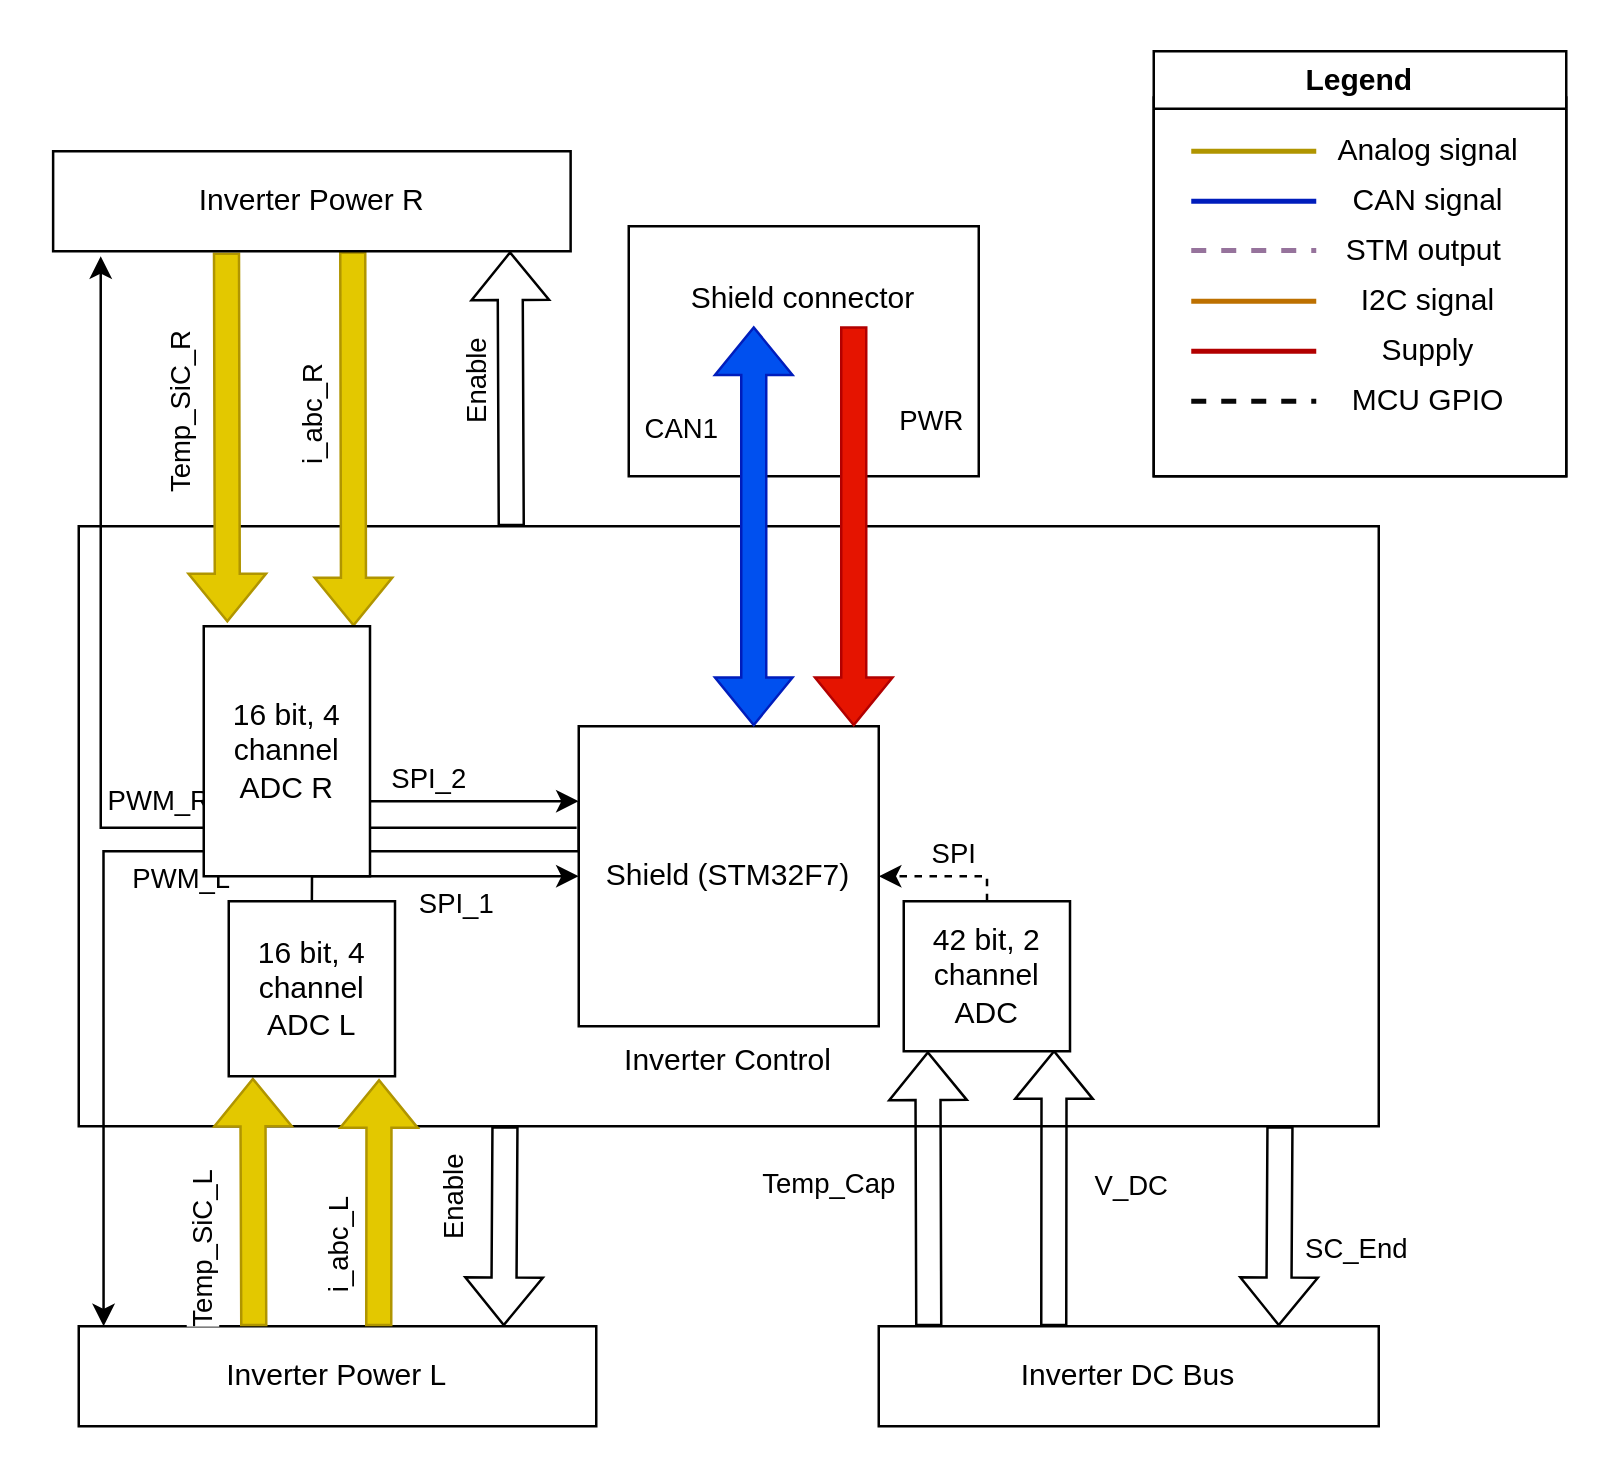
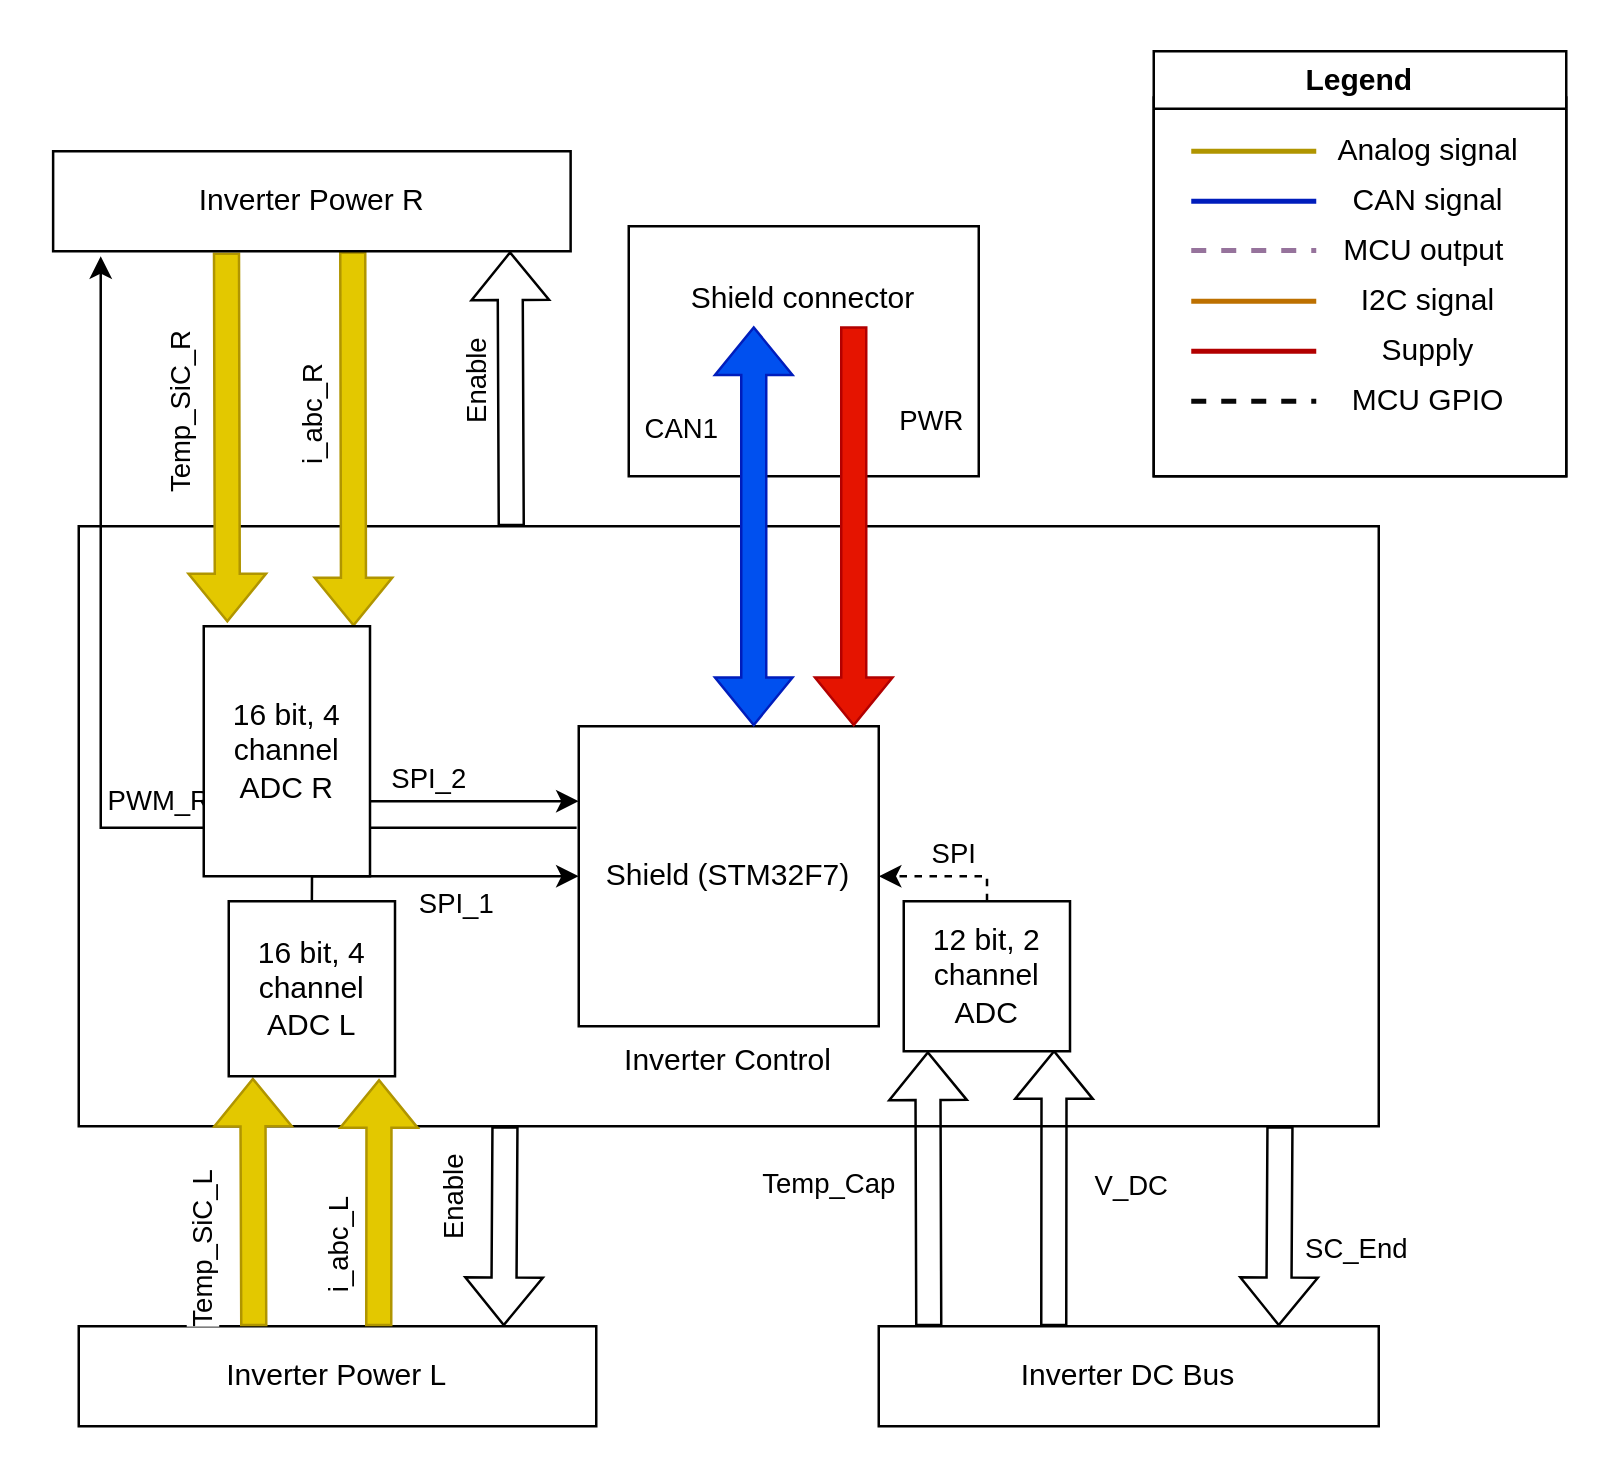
node "STM output": label "STM output" -> "MCU output"
node "42 bit, 2 channel ADC": label "42 bit, 2 channel ADC" -> "12 bit, 2 channel ADC"
edge "Shield (STM32F7)" -> "Inverter Power L": removed, label "PWM_L"
